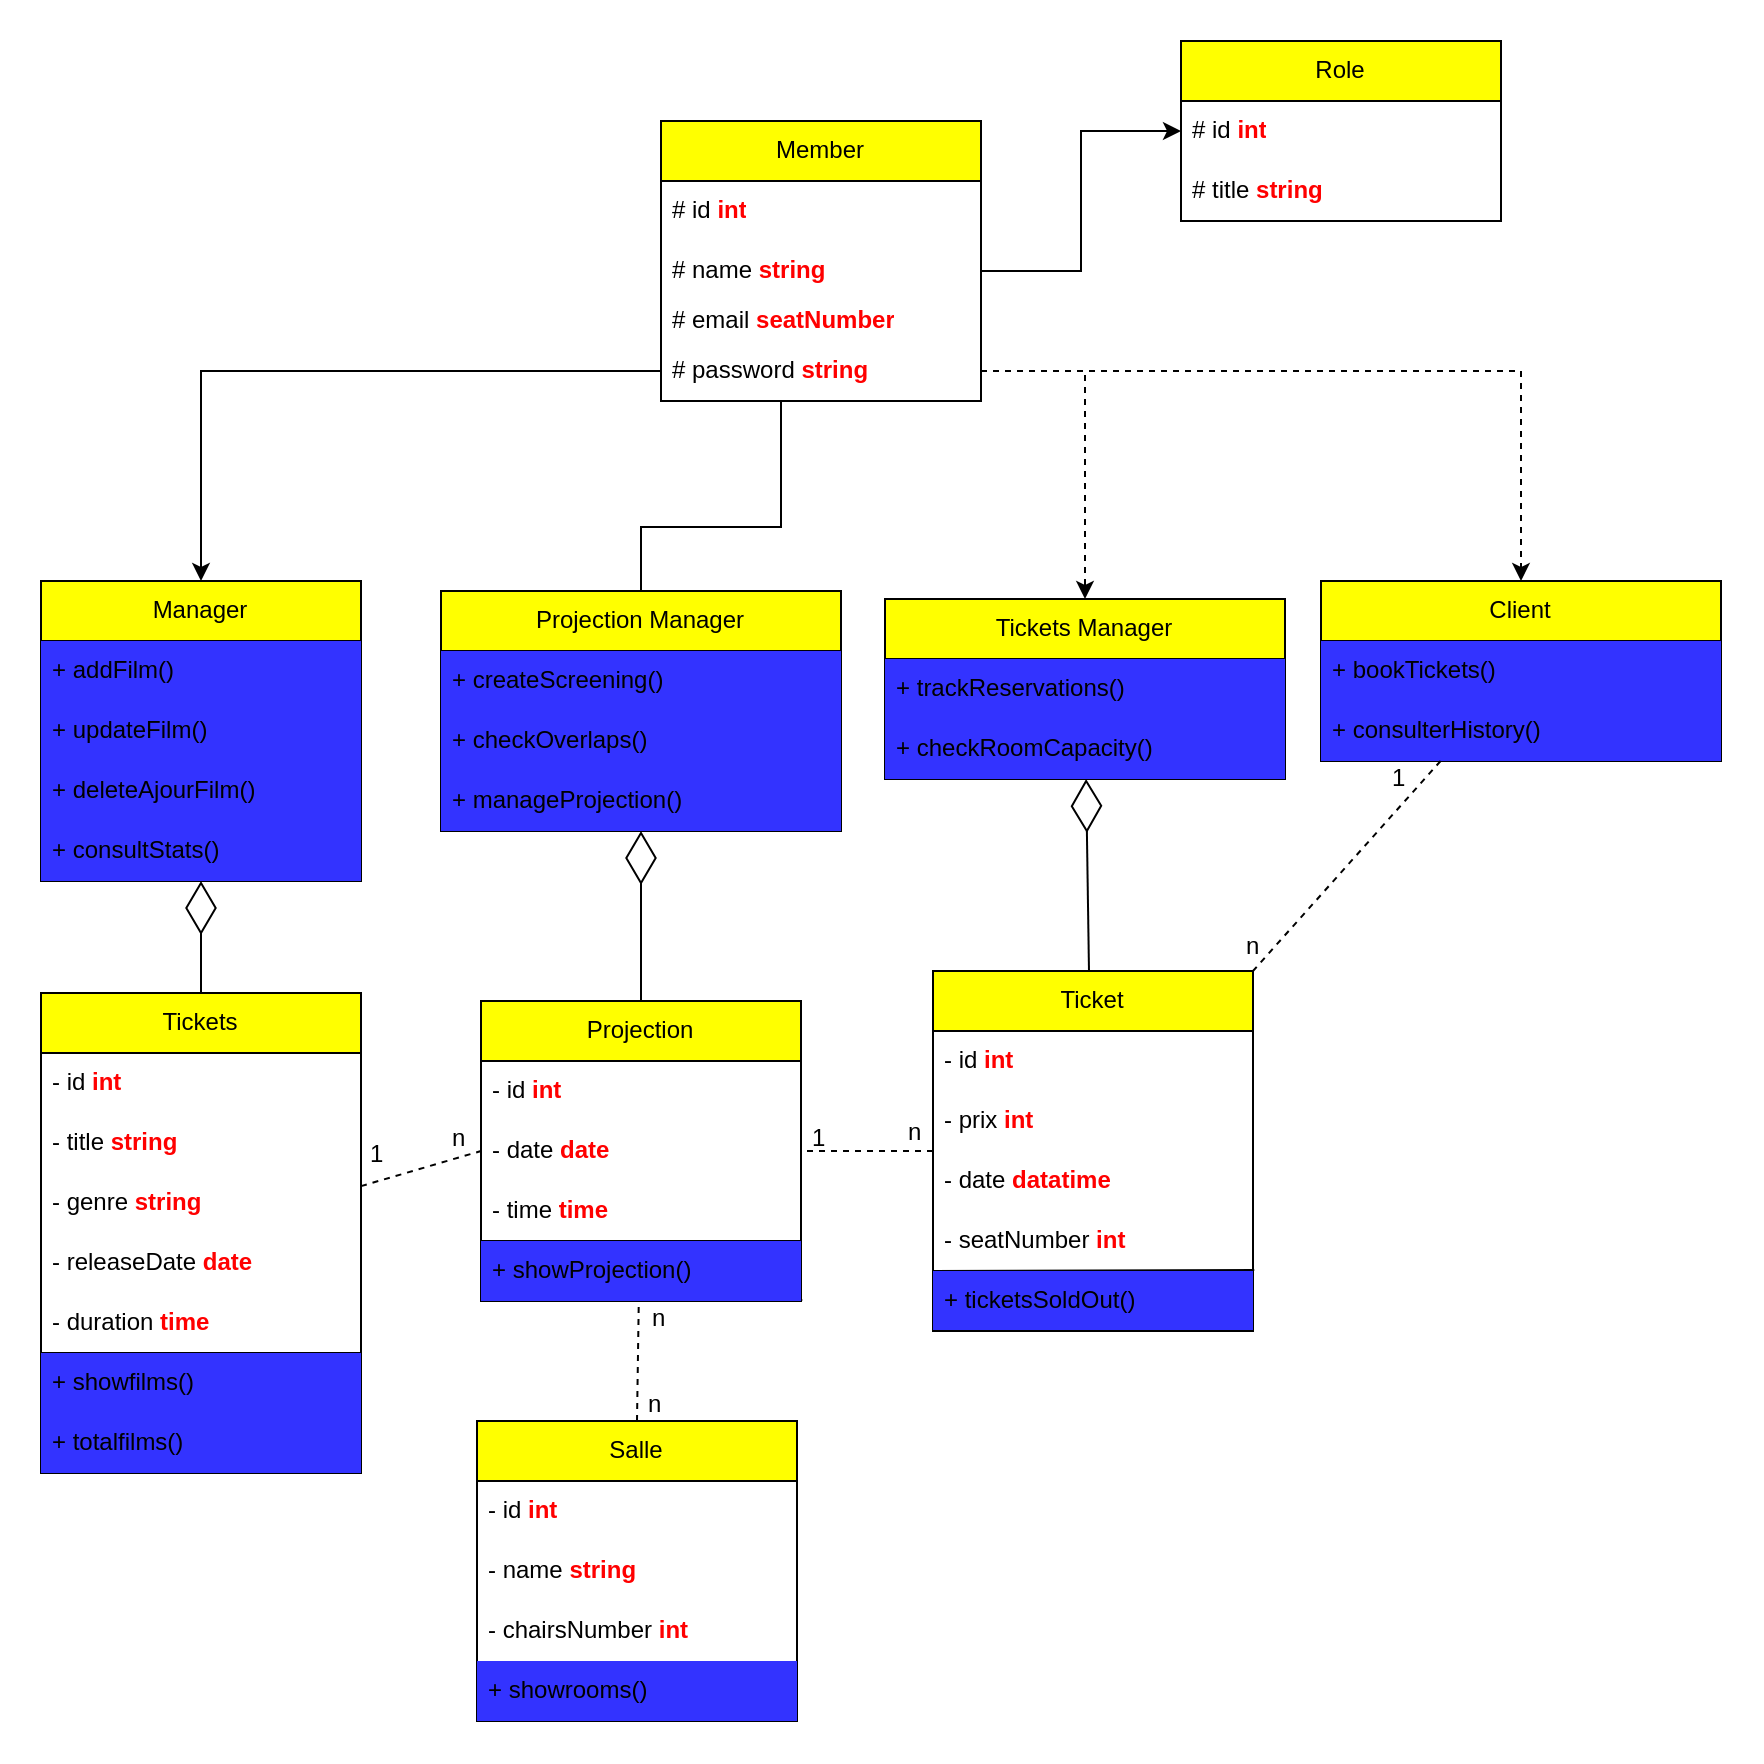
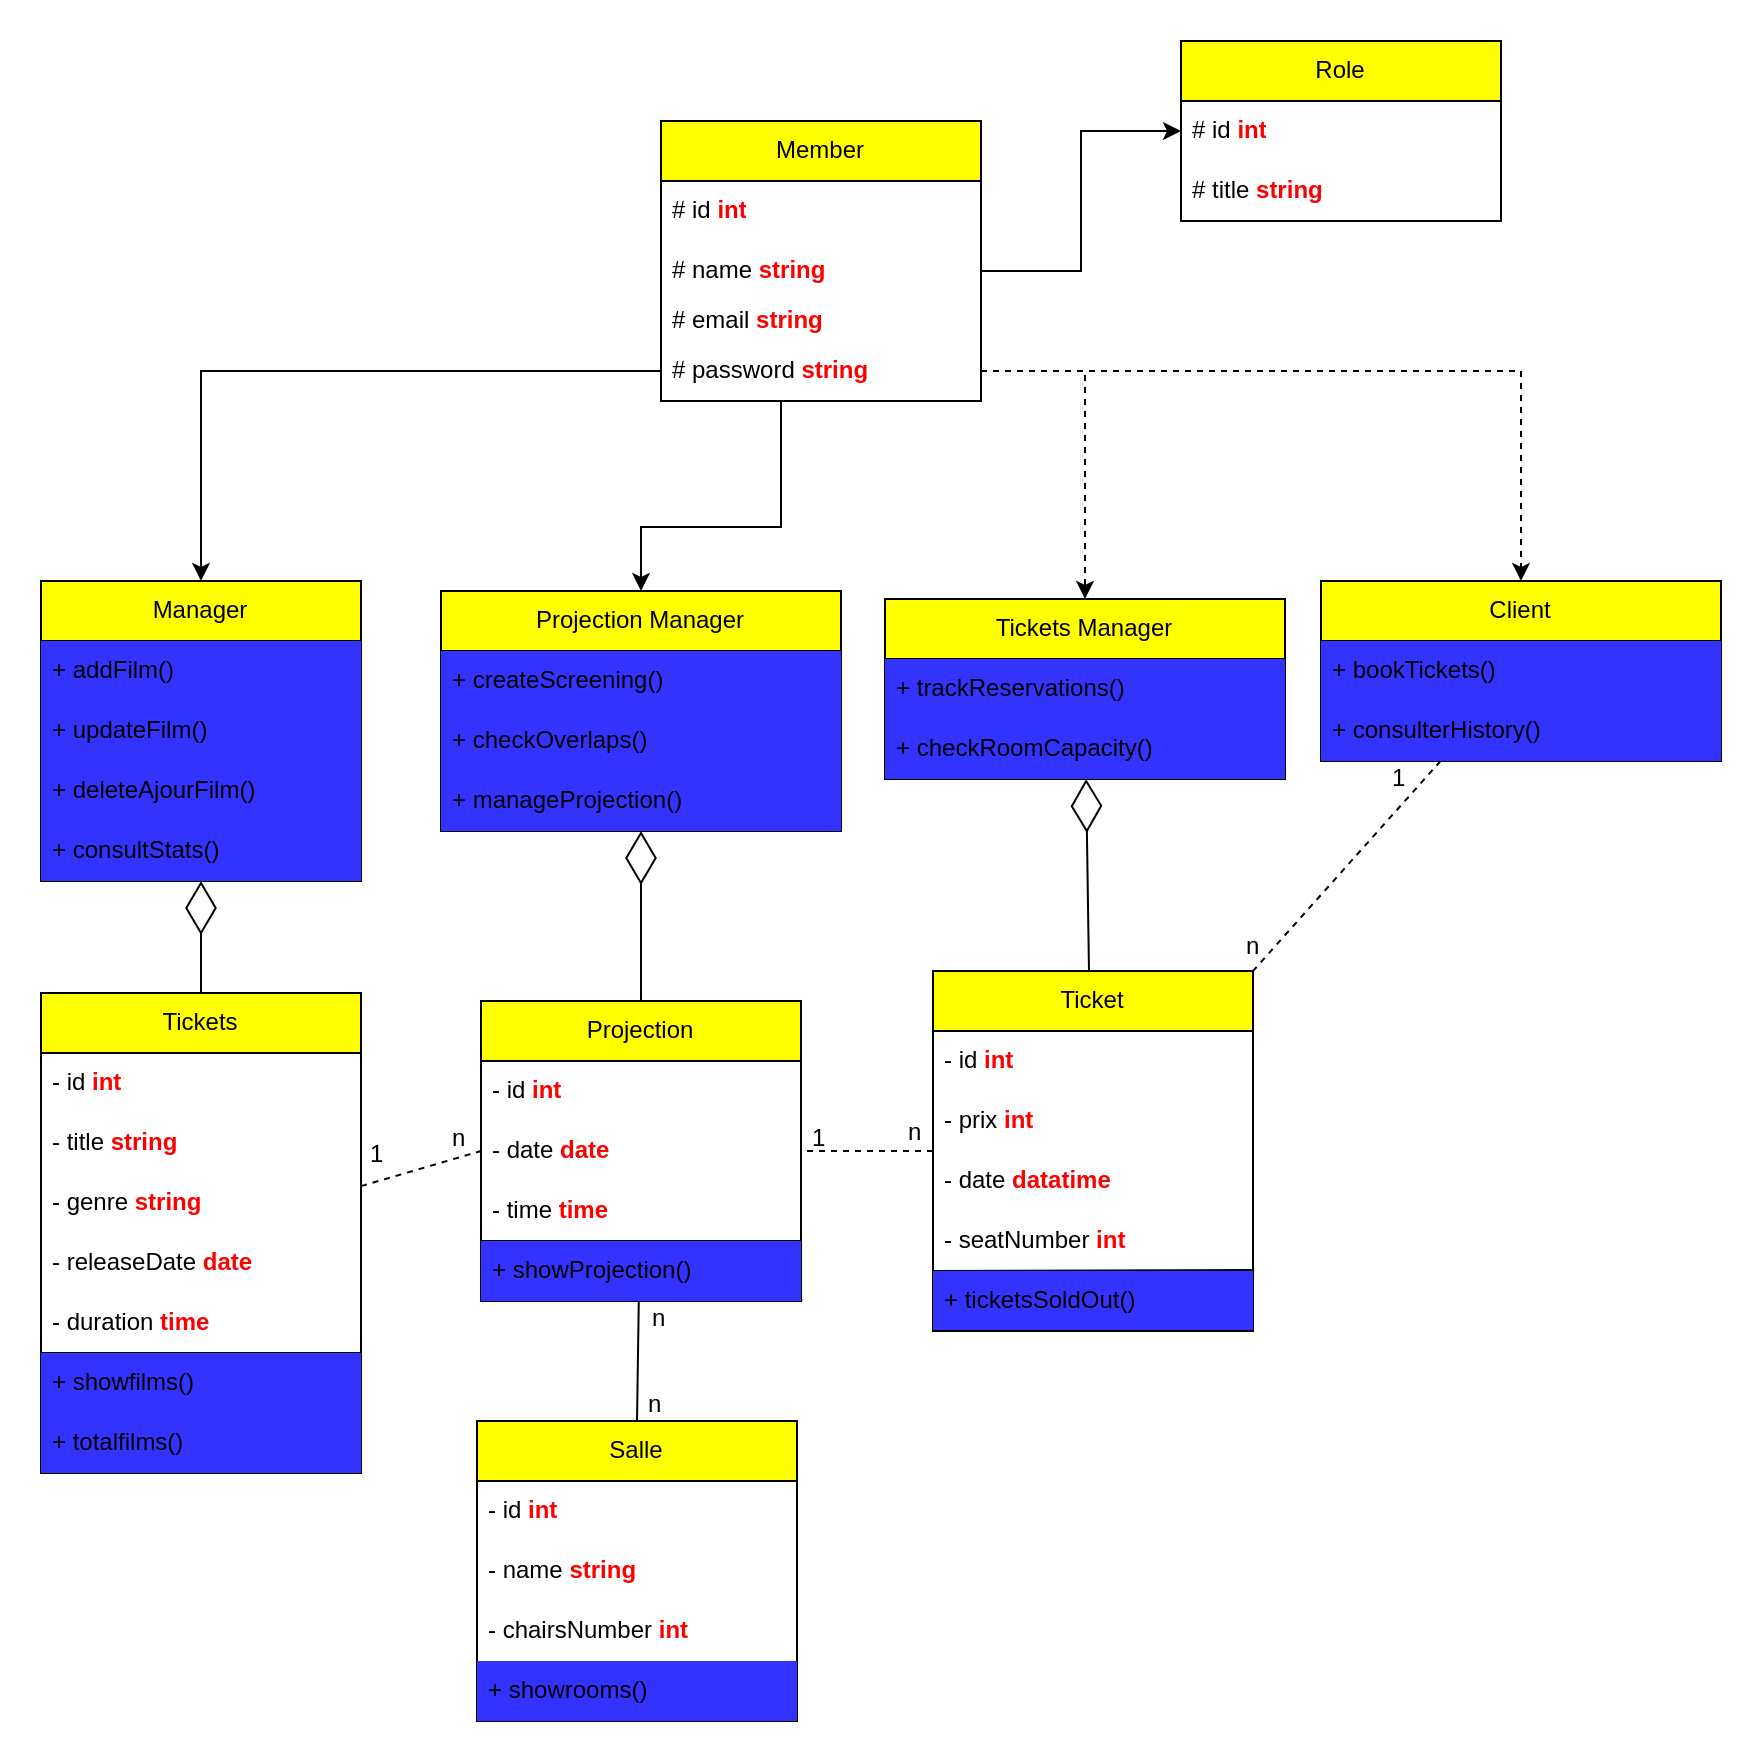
node "# email seatNumber": label "# email seatNumber" -> "# email string"
edge "Member" -- "Projection Manager": arrowhead none -> classic
edge "Projection" -- "Salle": style dashed -> solid
